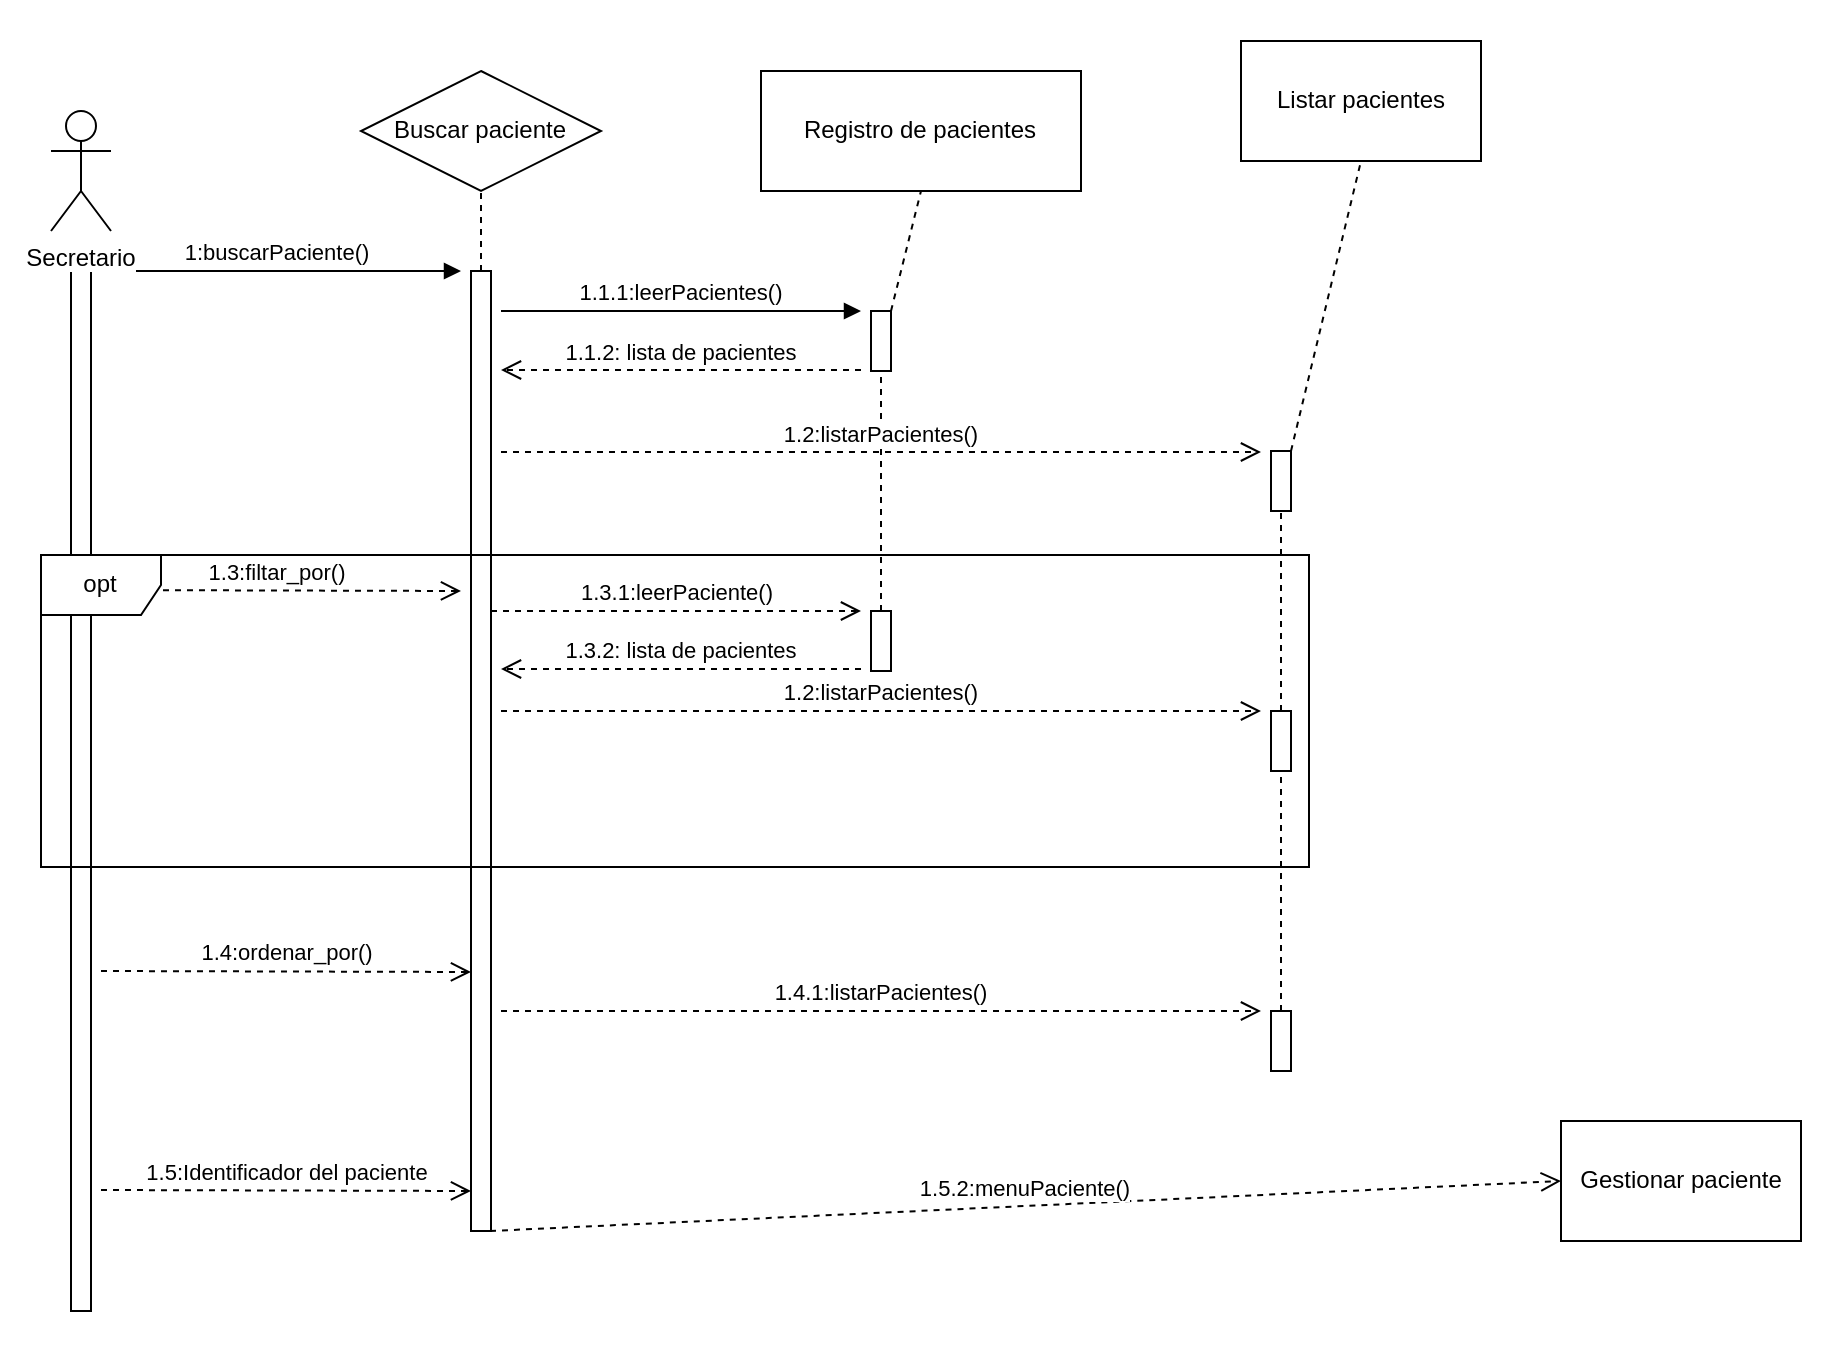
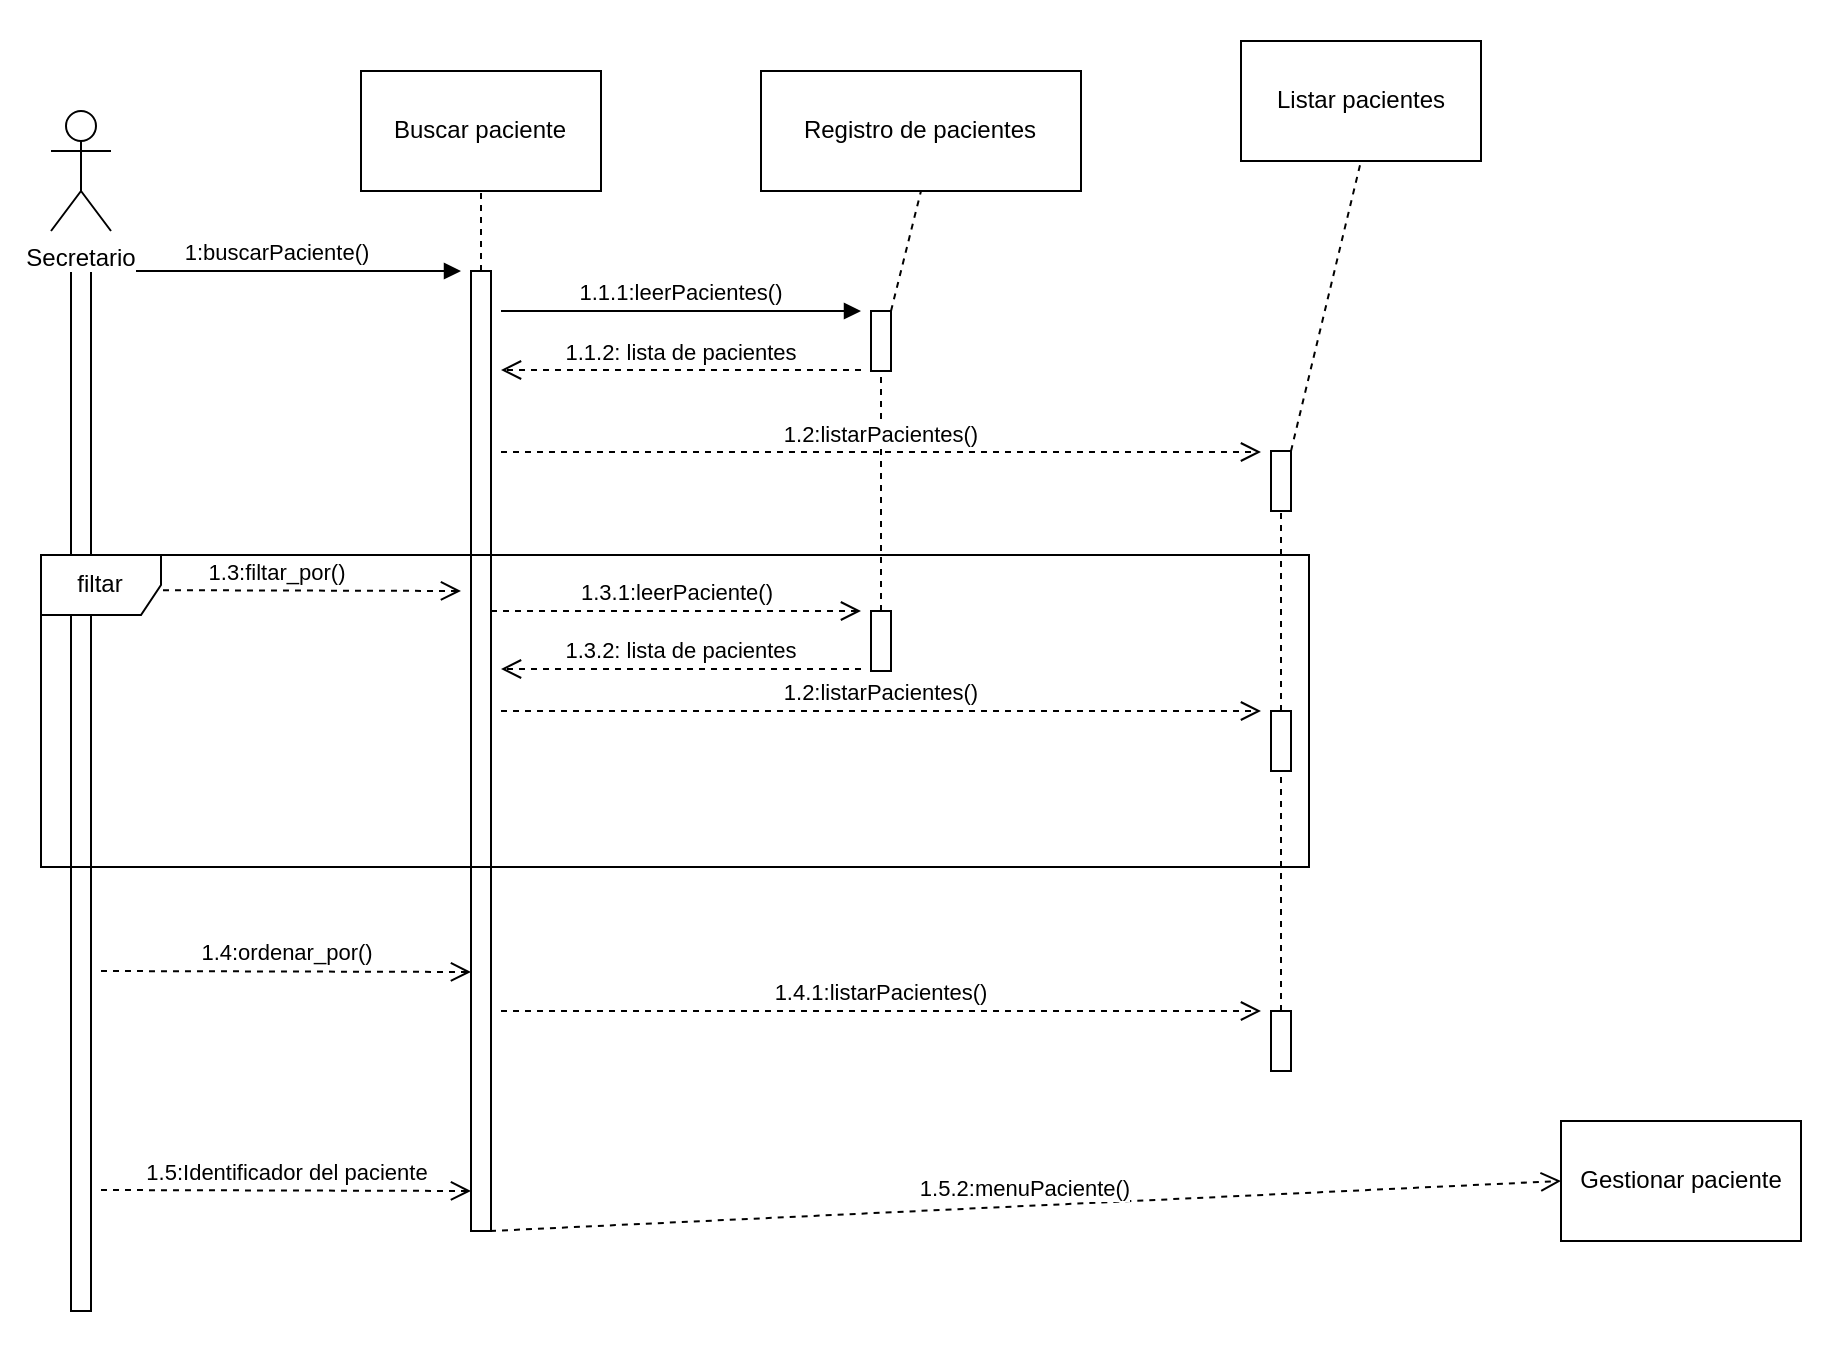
node "Buscar paciente": shape diamond -> rectangle
node "opt": label "opt" -> "filtar"
